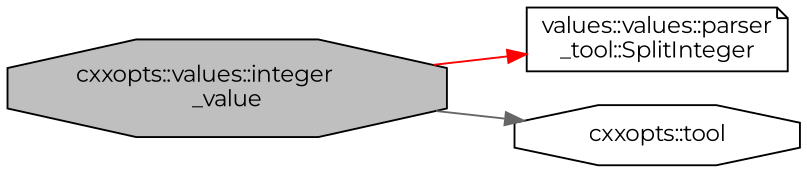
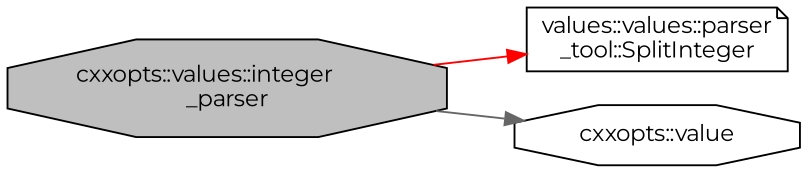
node "cxxopts::values::integer _value": label "cxxopts::values::integer _value" -> "cxxopts::values::integer _parser"
node "cxxopts::tool": label "cxxopts::tool" -> "cxxopts::value"
